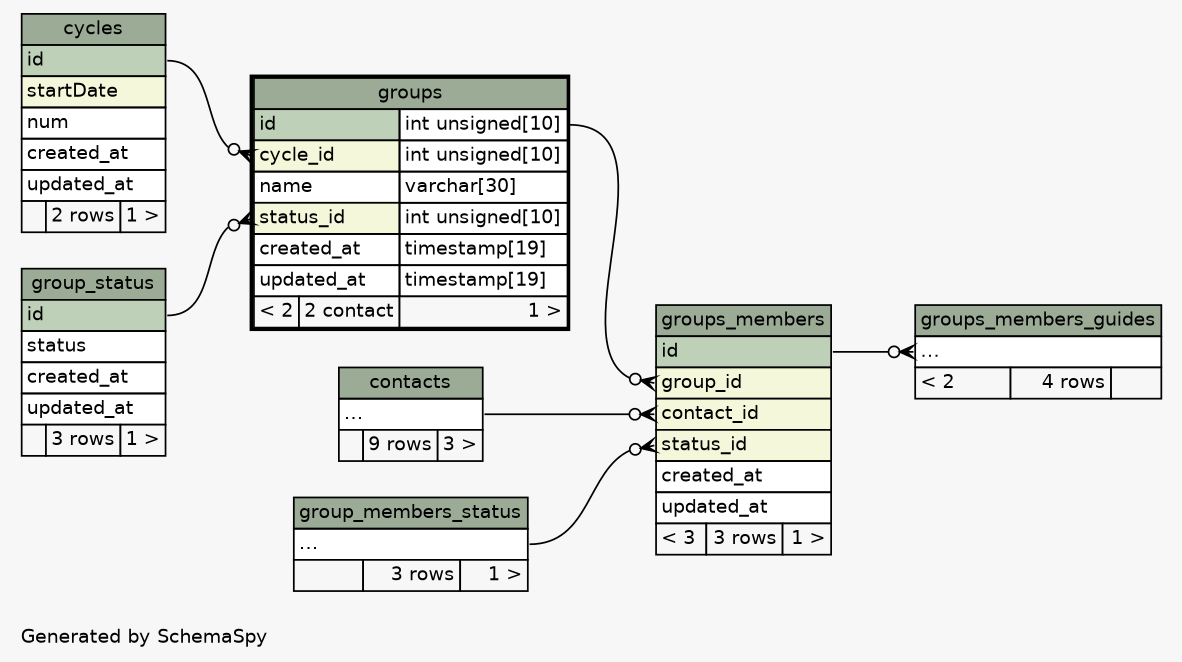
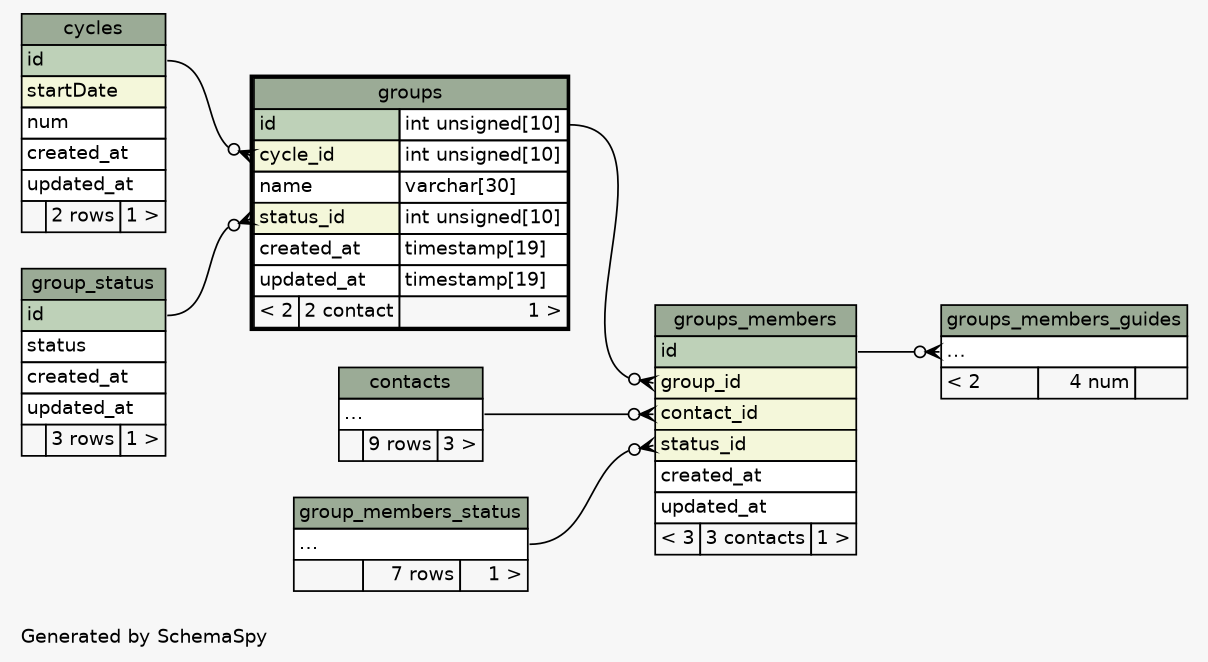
node "groups_members_guides": text "4 rows" -> "4 num"
node "groups_members": text "3 rows" -> "3 contacts"
node "group_members_status": text "3 rows" -> "7 rows"
